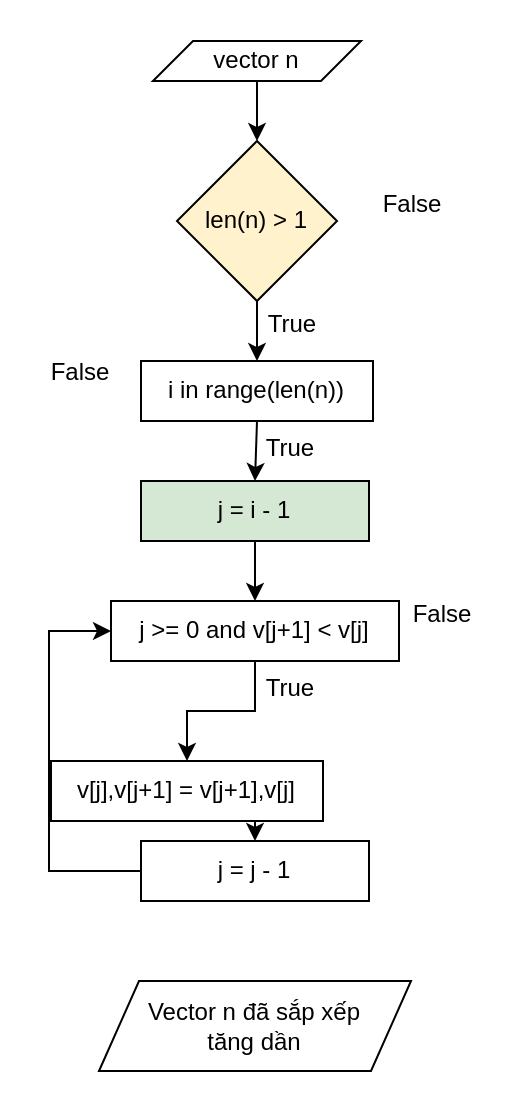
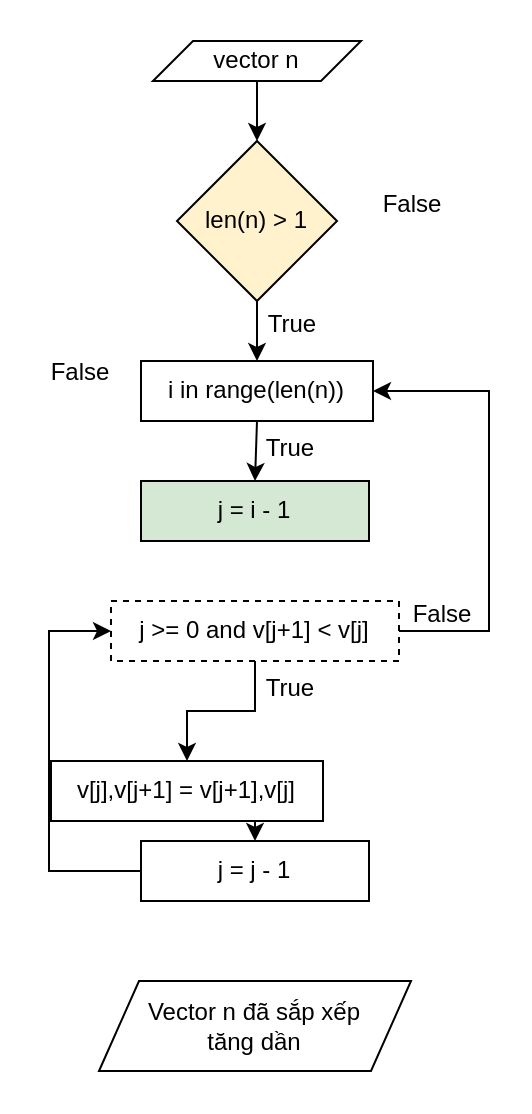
edge "j >= 0 and v[j+1] < v[j]" -> "i in range(len(n))": added
edge "j = i - 1" -> "j >= 0 and v[j+1] < v[j]": removed
node "j >= 0 and v[j+1] < v[j]": style solid -> dashed
